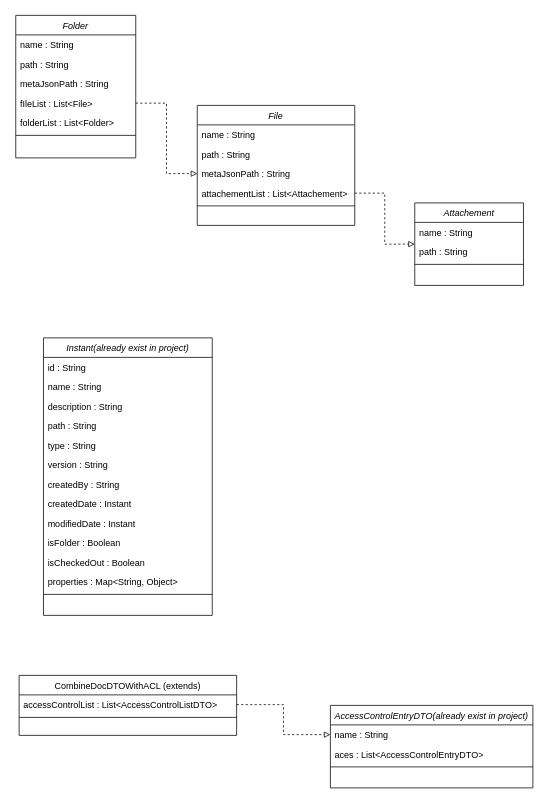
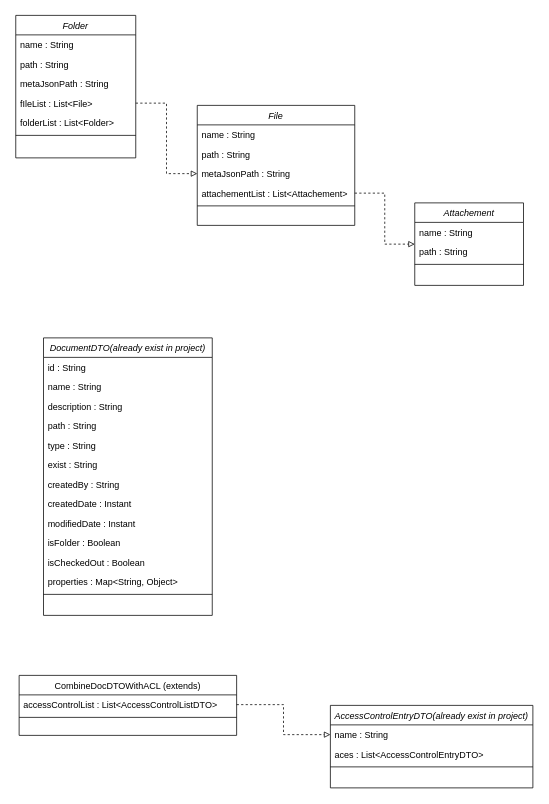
node "Instant(already exist in project)": label "Instant(already exist in project)" -> "DocumentDTO(already exist in project)"
node "version : String": label "version : String" -> "exist : String"
